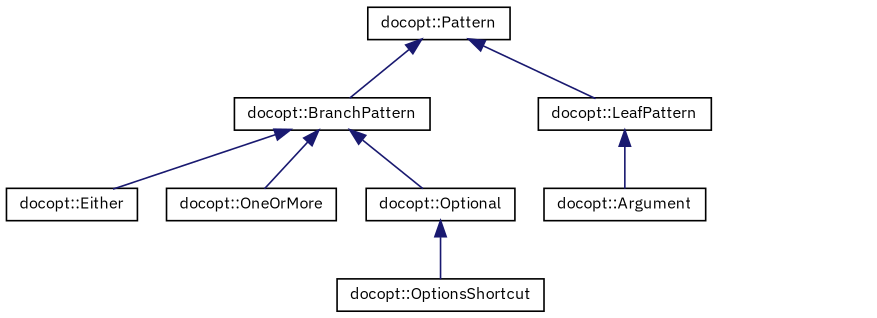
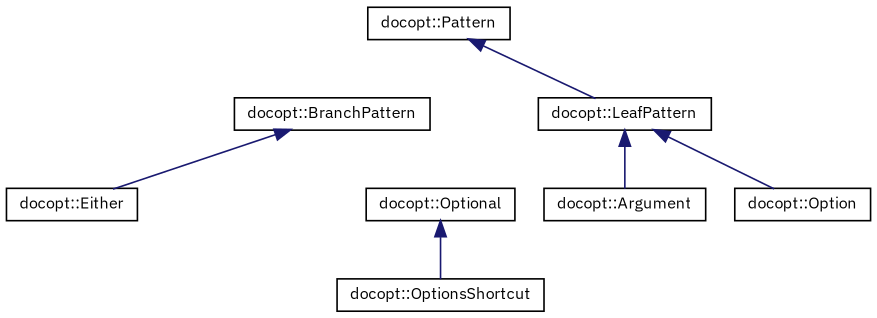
edge "docopt::BranchPattern" -> "docopt::Pattern": removed
edge "docopt::Optional" -> "docopt::BranchPattern": removed
node "docopt::OneOrMore": removed
node "docopt::Option": added
